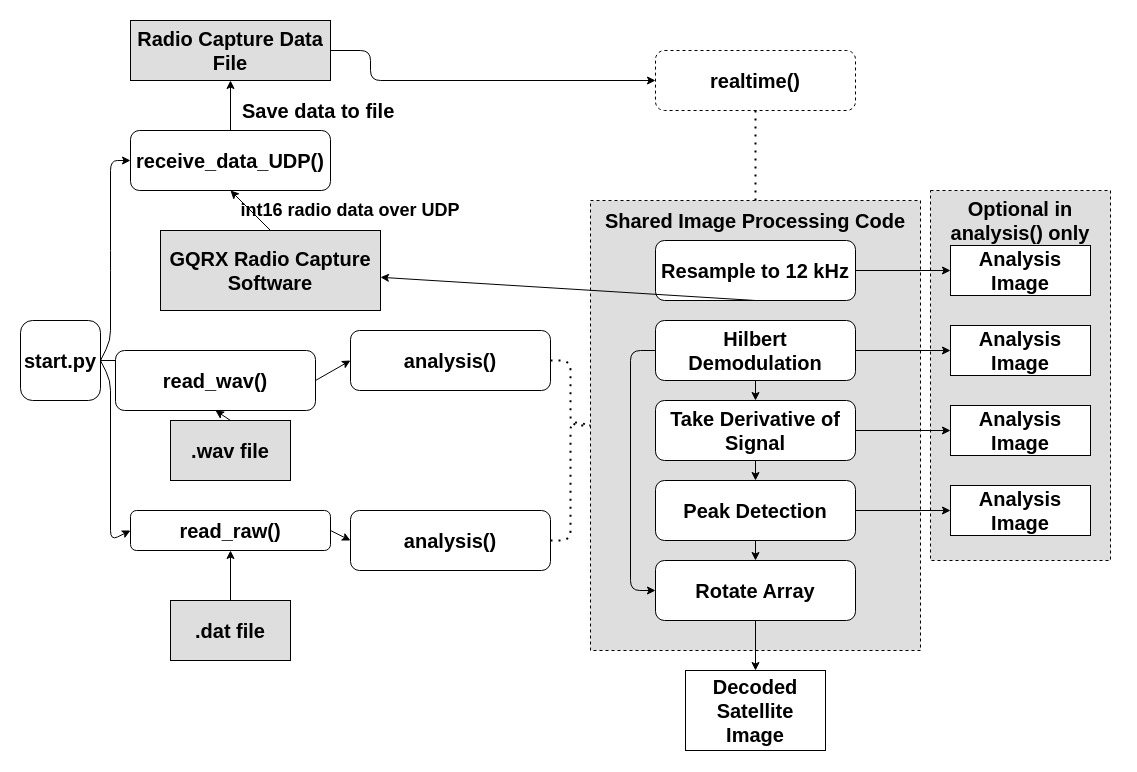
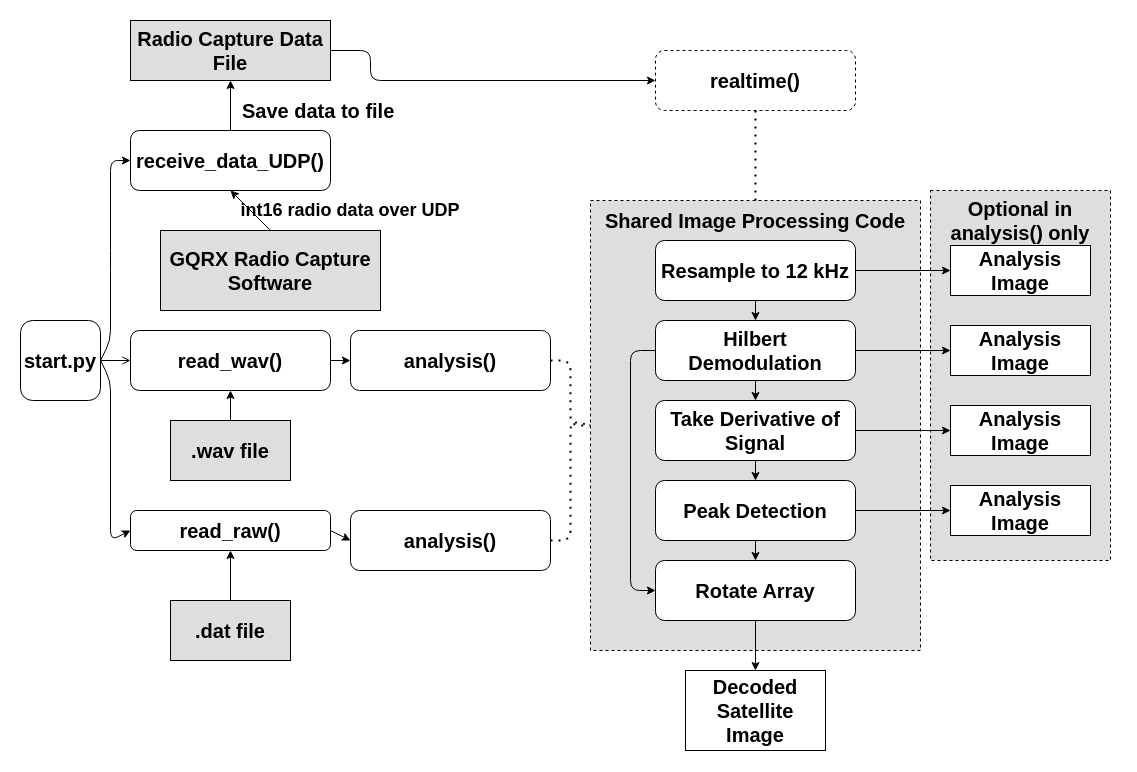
edge "Resample to 12 kHz" -> "GQRX Radio Capture Software": now "Resample to 12 kHz" -> "Hilbert Demodulation"
node "read_wav()": moved (216, 381) -> (231, 361)
